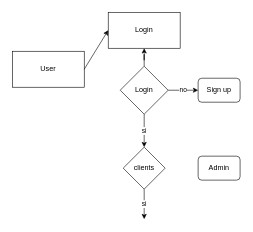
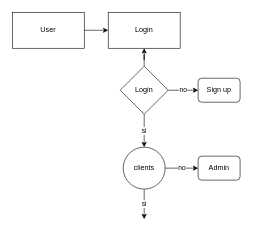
node "User": moved (48, 69) -> (48, 30)
node "clients": shape diamond -> ellipse
edge "clients" -> "Admin": added, label "no"
